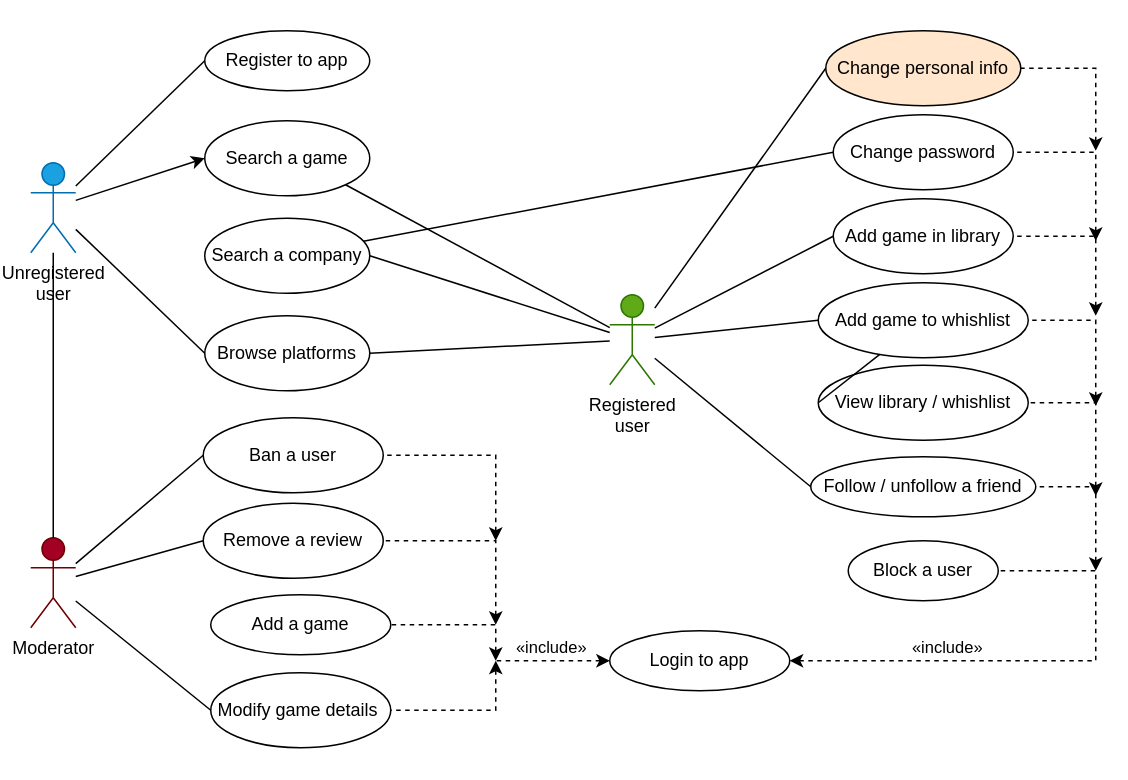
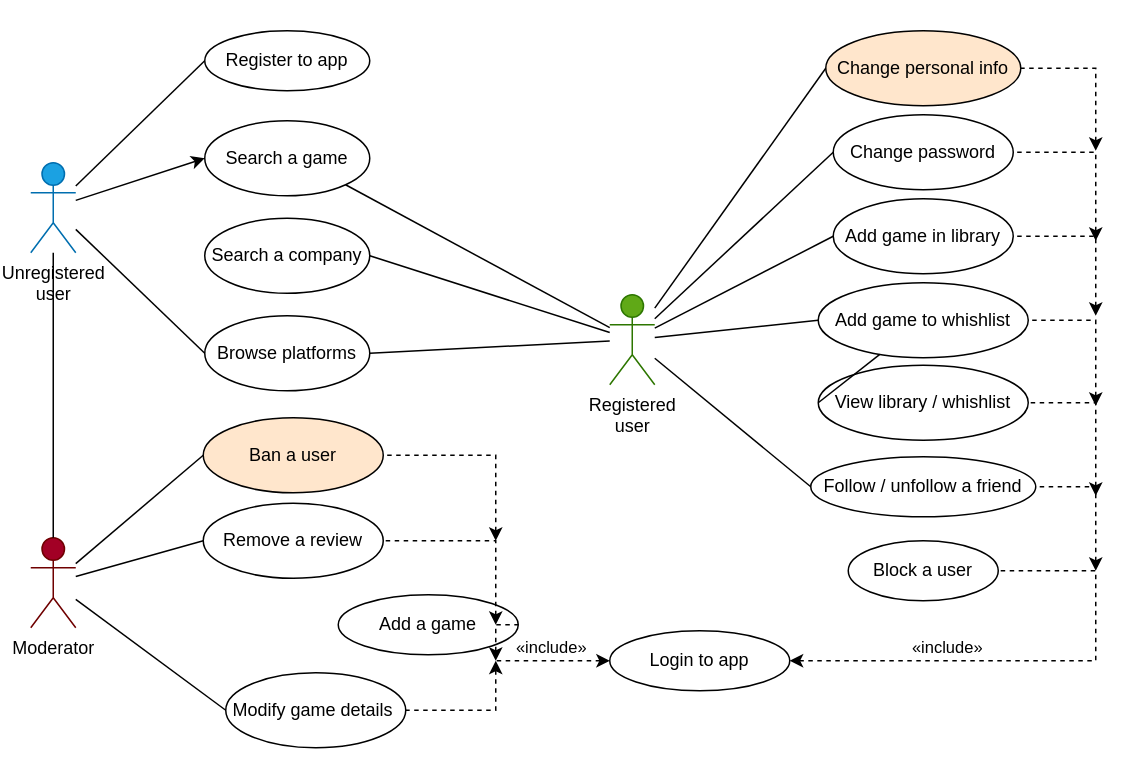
edge "Change password" -- "Search a company": now "Change password" -- "Registered user"
node "Ban a user": fillcolor #ffffff -> #ffe6cc
node "Add a game": moved (301, 625) -> (428, 625)
node "Modify game details": moved (301, 710) -> (316, 710)
